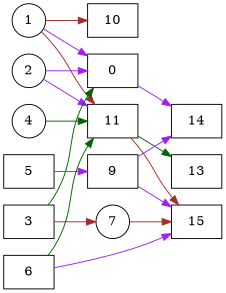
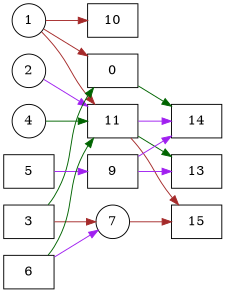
edge "1" -> "0": color purple -> brown
edge "2" -> "0": removed
edge "0" -> "14": color purple -> darkgreen
edge "11" -> "14": added
edge "9" -> "15": now "9" -> "13"
edge "6" -> "15": now "6" -> "7"
